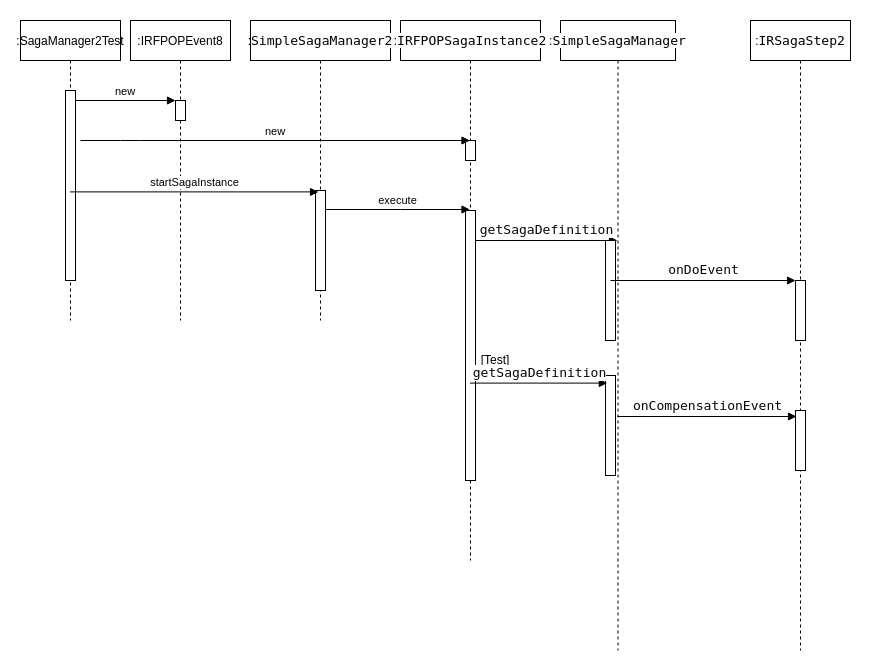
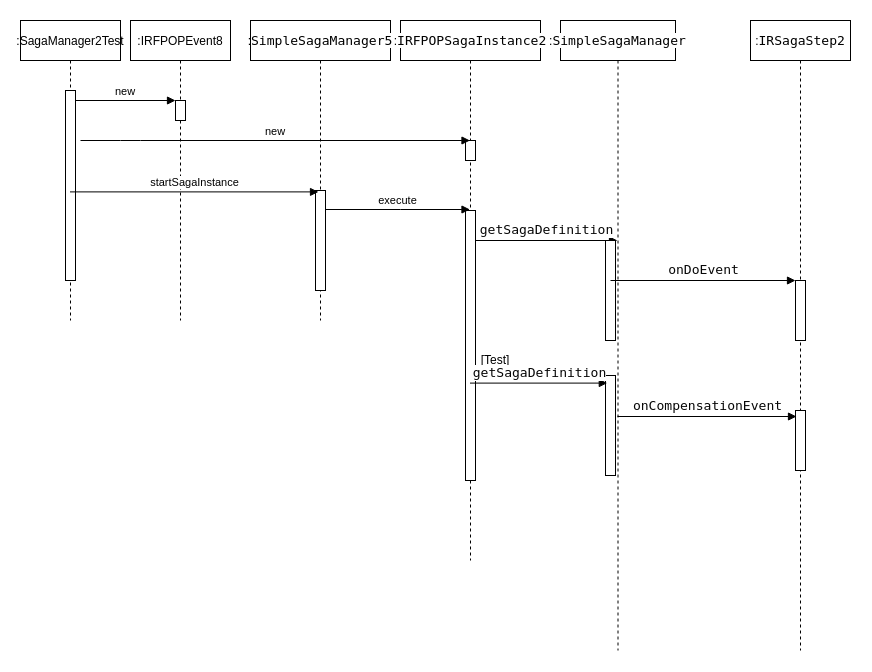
node ":SimpleSagaManager2": label ":SimpleSagaManager2" -> ":SimpleSagaManager5"
